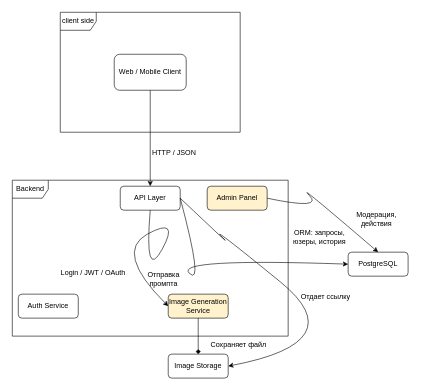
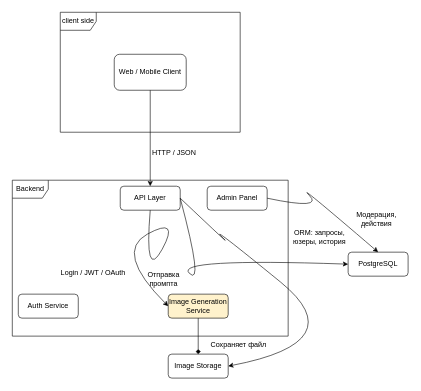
node "Admin Panel": fillcolor #fff2cc -> #ffffff
node "Отдает ссылку": removed
